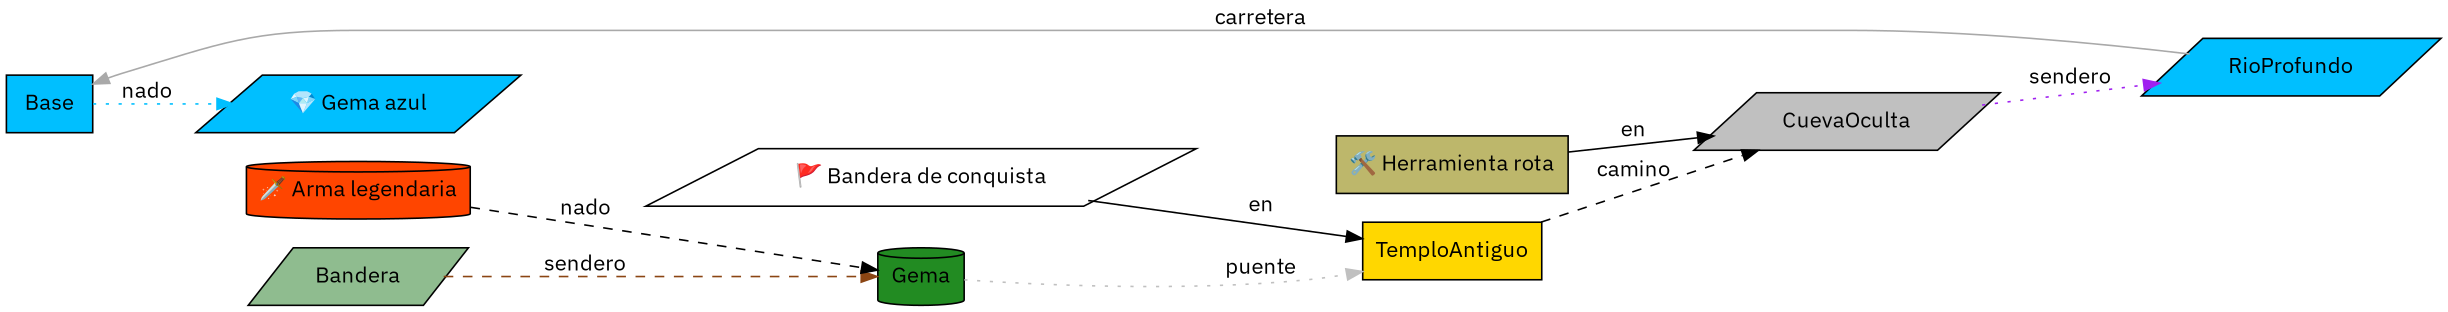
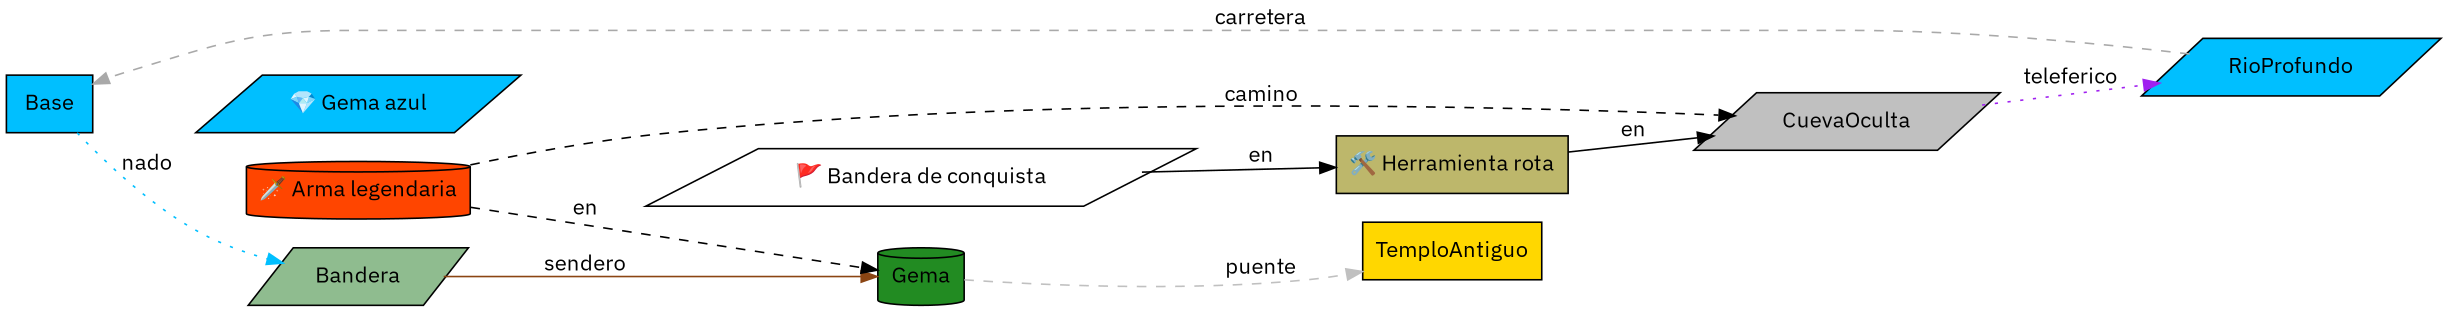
edge "RioProfundo" -> "Base": style solid -> dashed
edge "CuevaOculta" -> "RioProfundo": label "sendero" -> "teleferico"
edge "Base" -> "💎 Gema azul": now "Base" -> "Bandera"
edge "TemploAntiguo" -> "CuevaOculta": now "🗡️ Arma legendaria" -> "CuevaOculta"
edge "🗡️ Arma legendaria" -> "Gema": label "nado" -> "en"
edge "🚩 Bandera de conquista" -> "TemploAntiguo": now "🚩 Bandera de conquista" -> "🛠️ Herramienta rota"
edge "Bandera" -> "Gema": style dashed -> solid
edge "Gema" -> "TemploAntiguo": style dotted -> dashed
